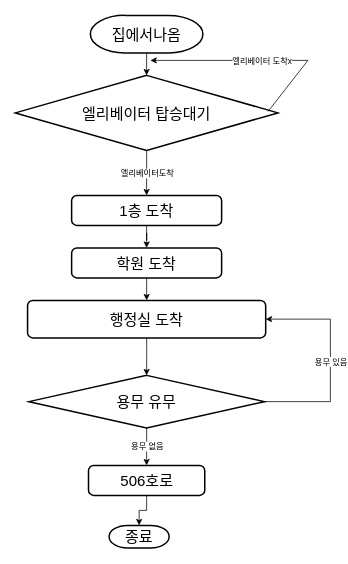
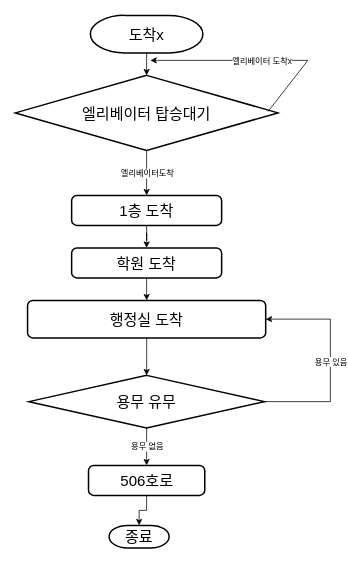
node "집에서나옴": label "집에서나옴" -> "도착x"
